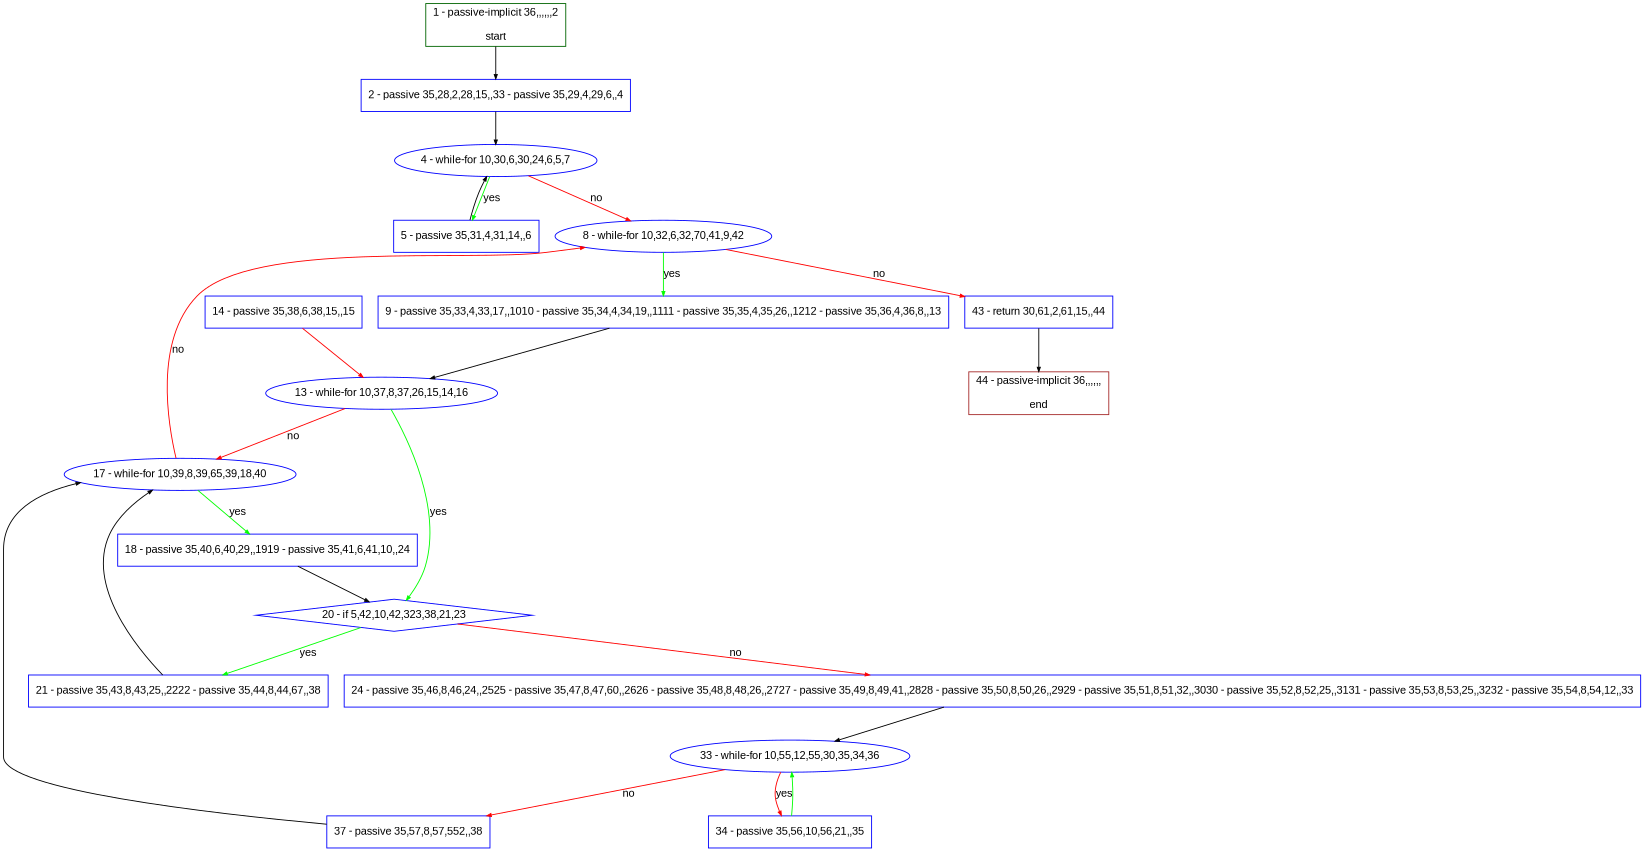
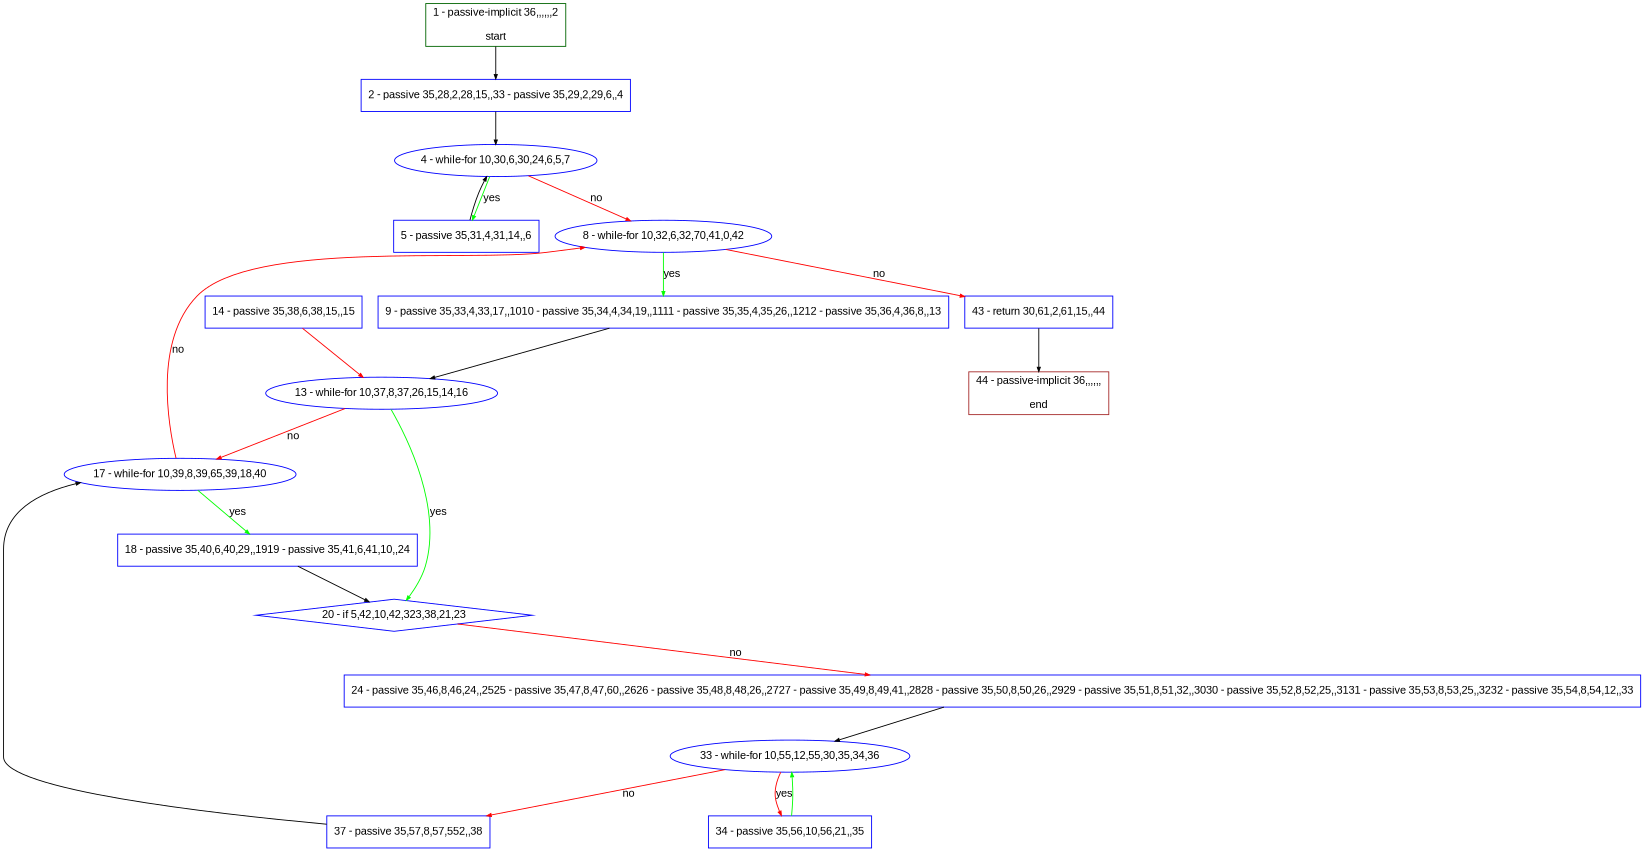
node "2 - passive 35,28,2,28,15,,33 - passive 35,29,4,29,6,,4": label "2 - passive 35,28,2,28,15,,33 - passive 35,29,4,29,6,,4" -> "2 - passive 35,28,2,28,15,,33 - passive 35,29,2,29,6,,4"
node "8 - while-for 10,32,6,32,70,41,9,42": label "8 - while-for 10,32,6,32,70,41,9,42" -> "8 - while-for 10,32,6,32,70,41,0,42"
node "21 - passive 35,43,8,43,25,,2222 - passive 35,44,8,44,67,,38": removed
